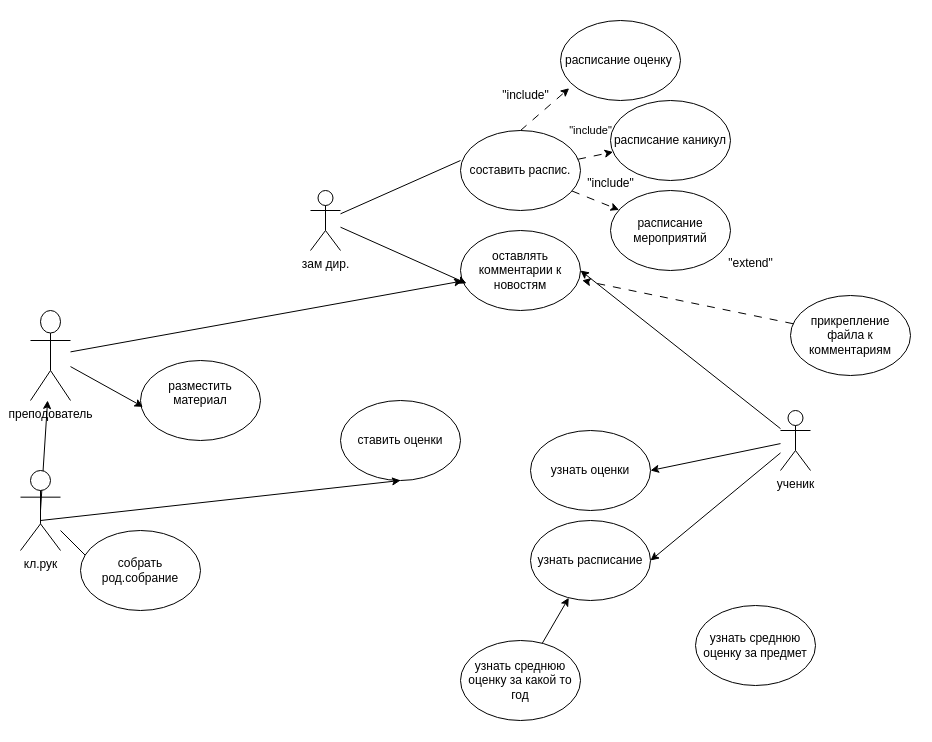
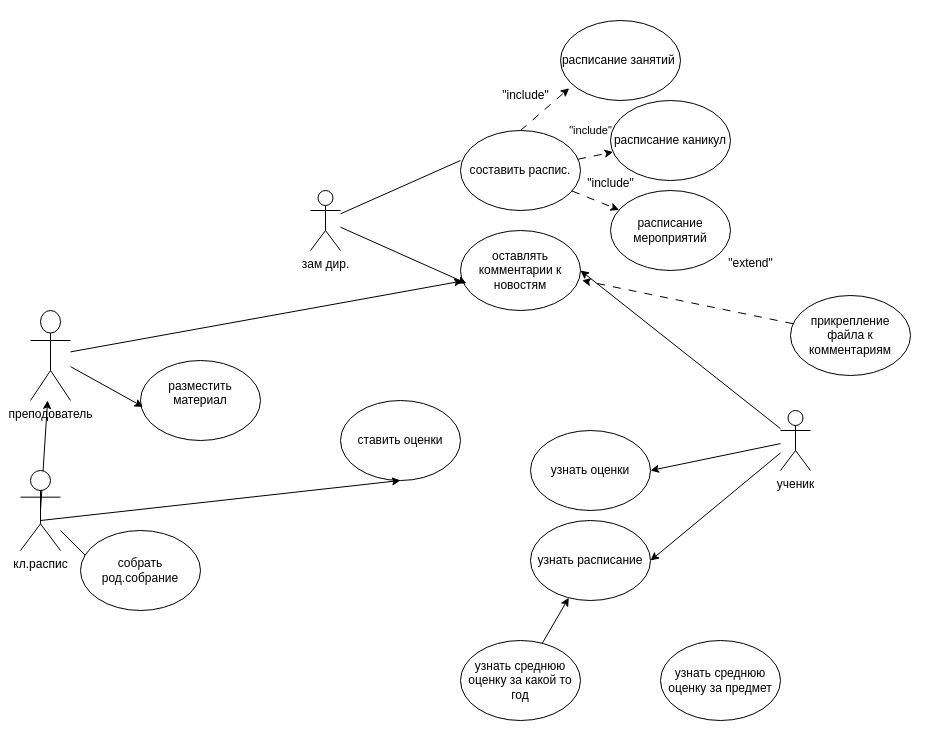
node "расписание оценку": label "расписание оценку" -> "расписание занятий"
node "кл.рук": label "кл.рук" -> "кл.распис"
node "узнать среднюю оценку за предмет": moved (756, 646) -> (721, 681)
